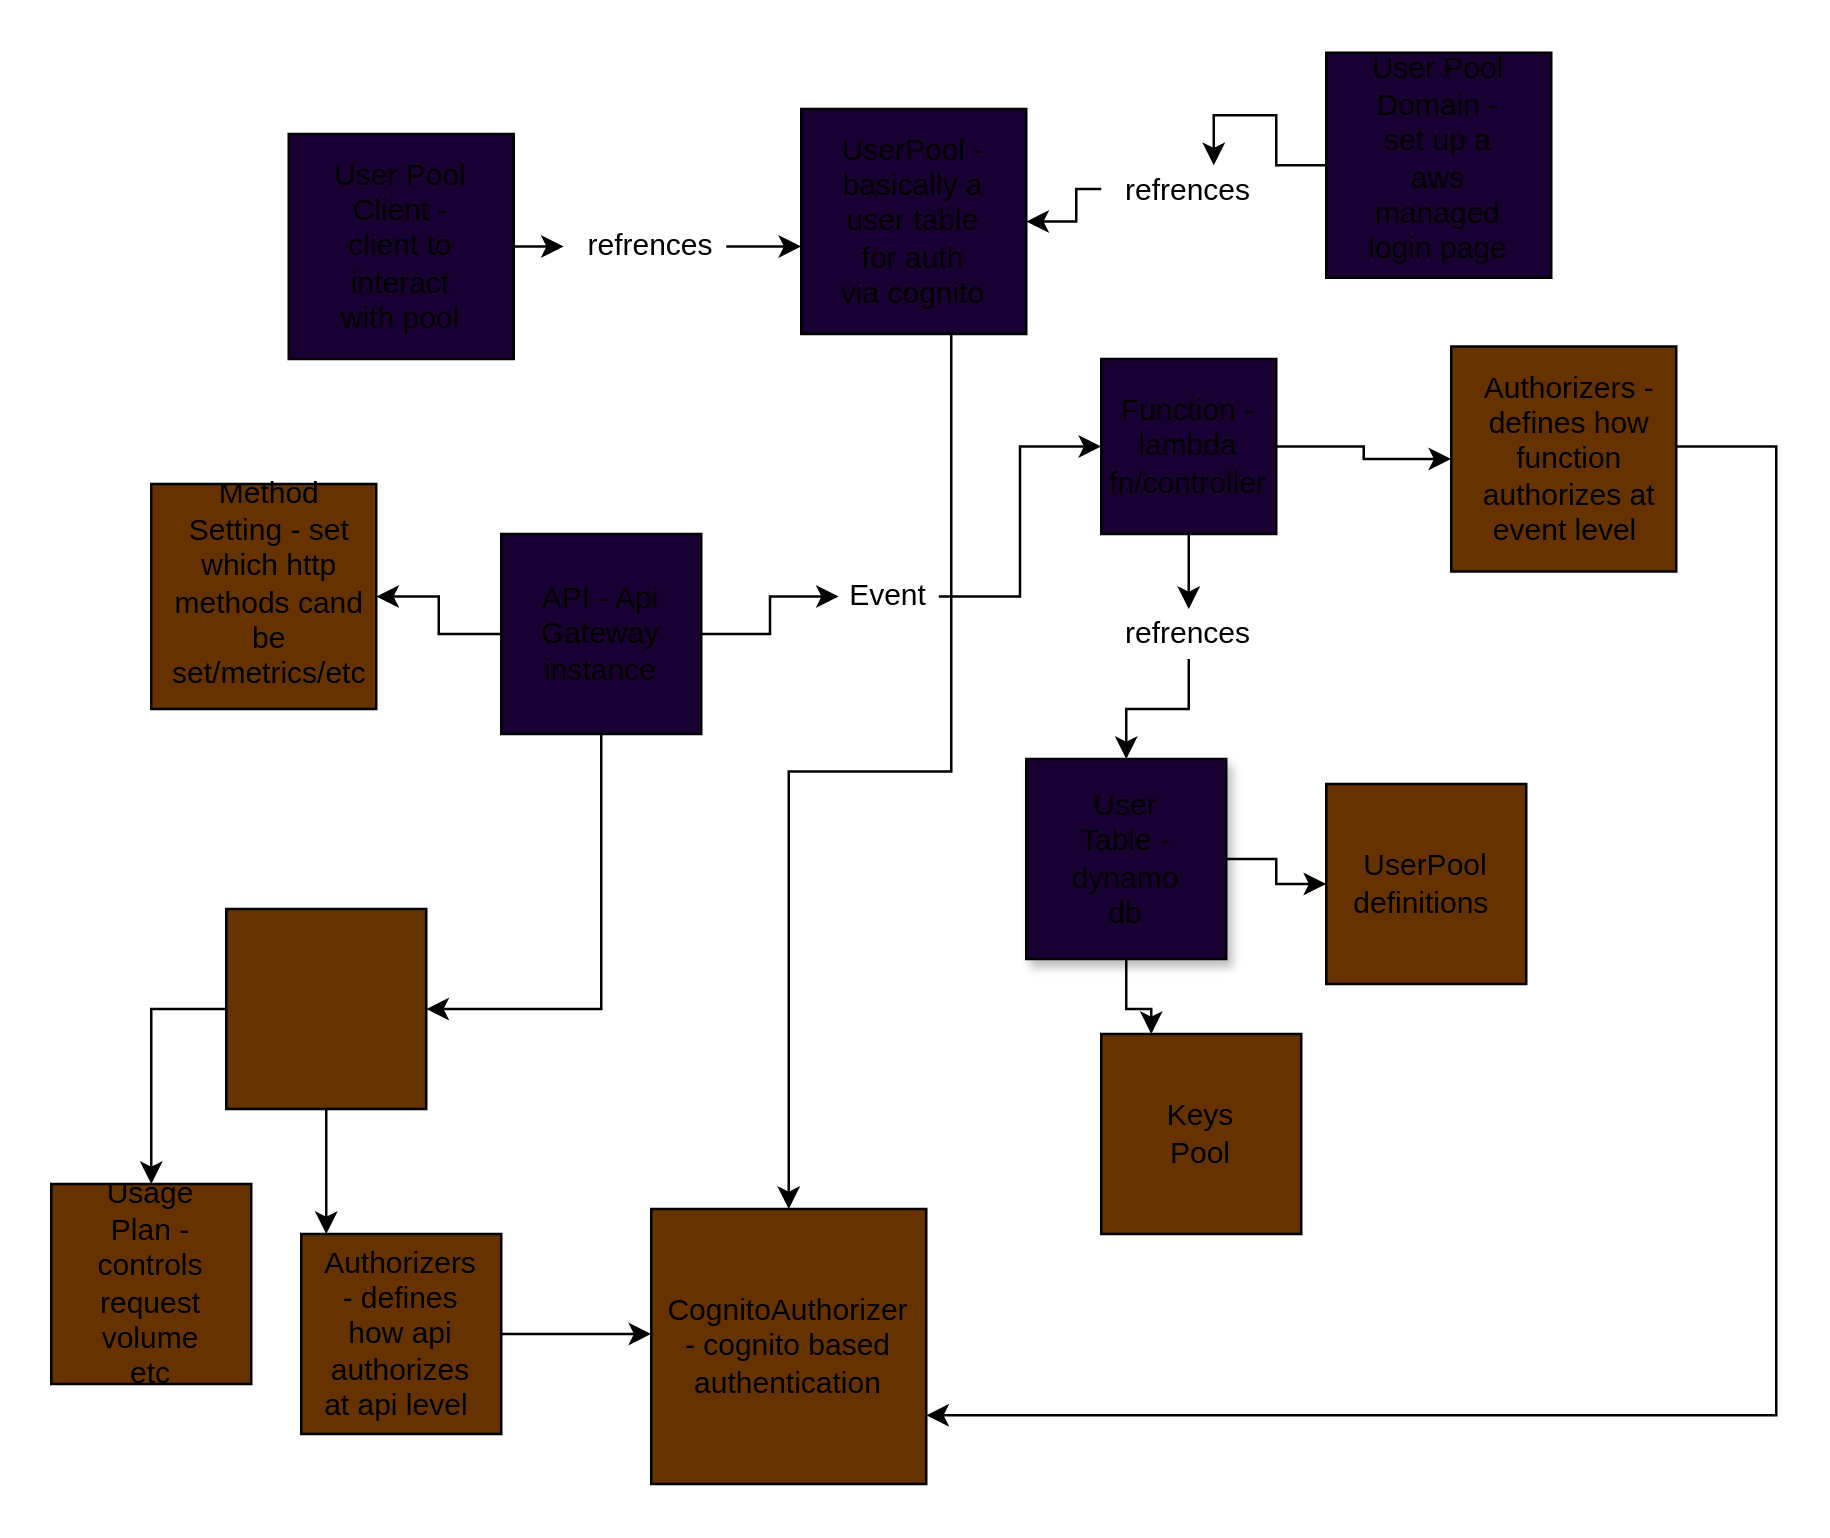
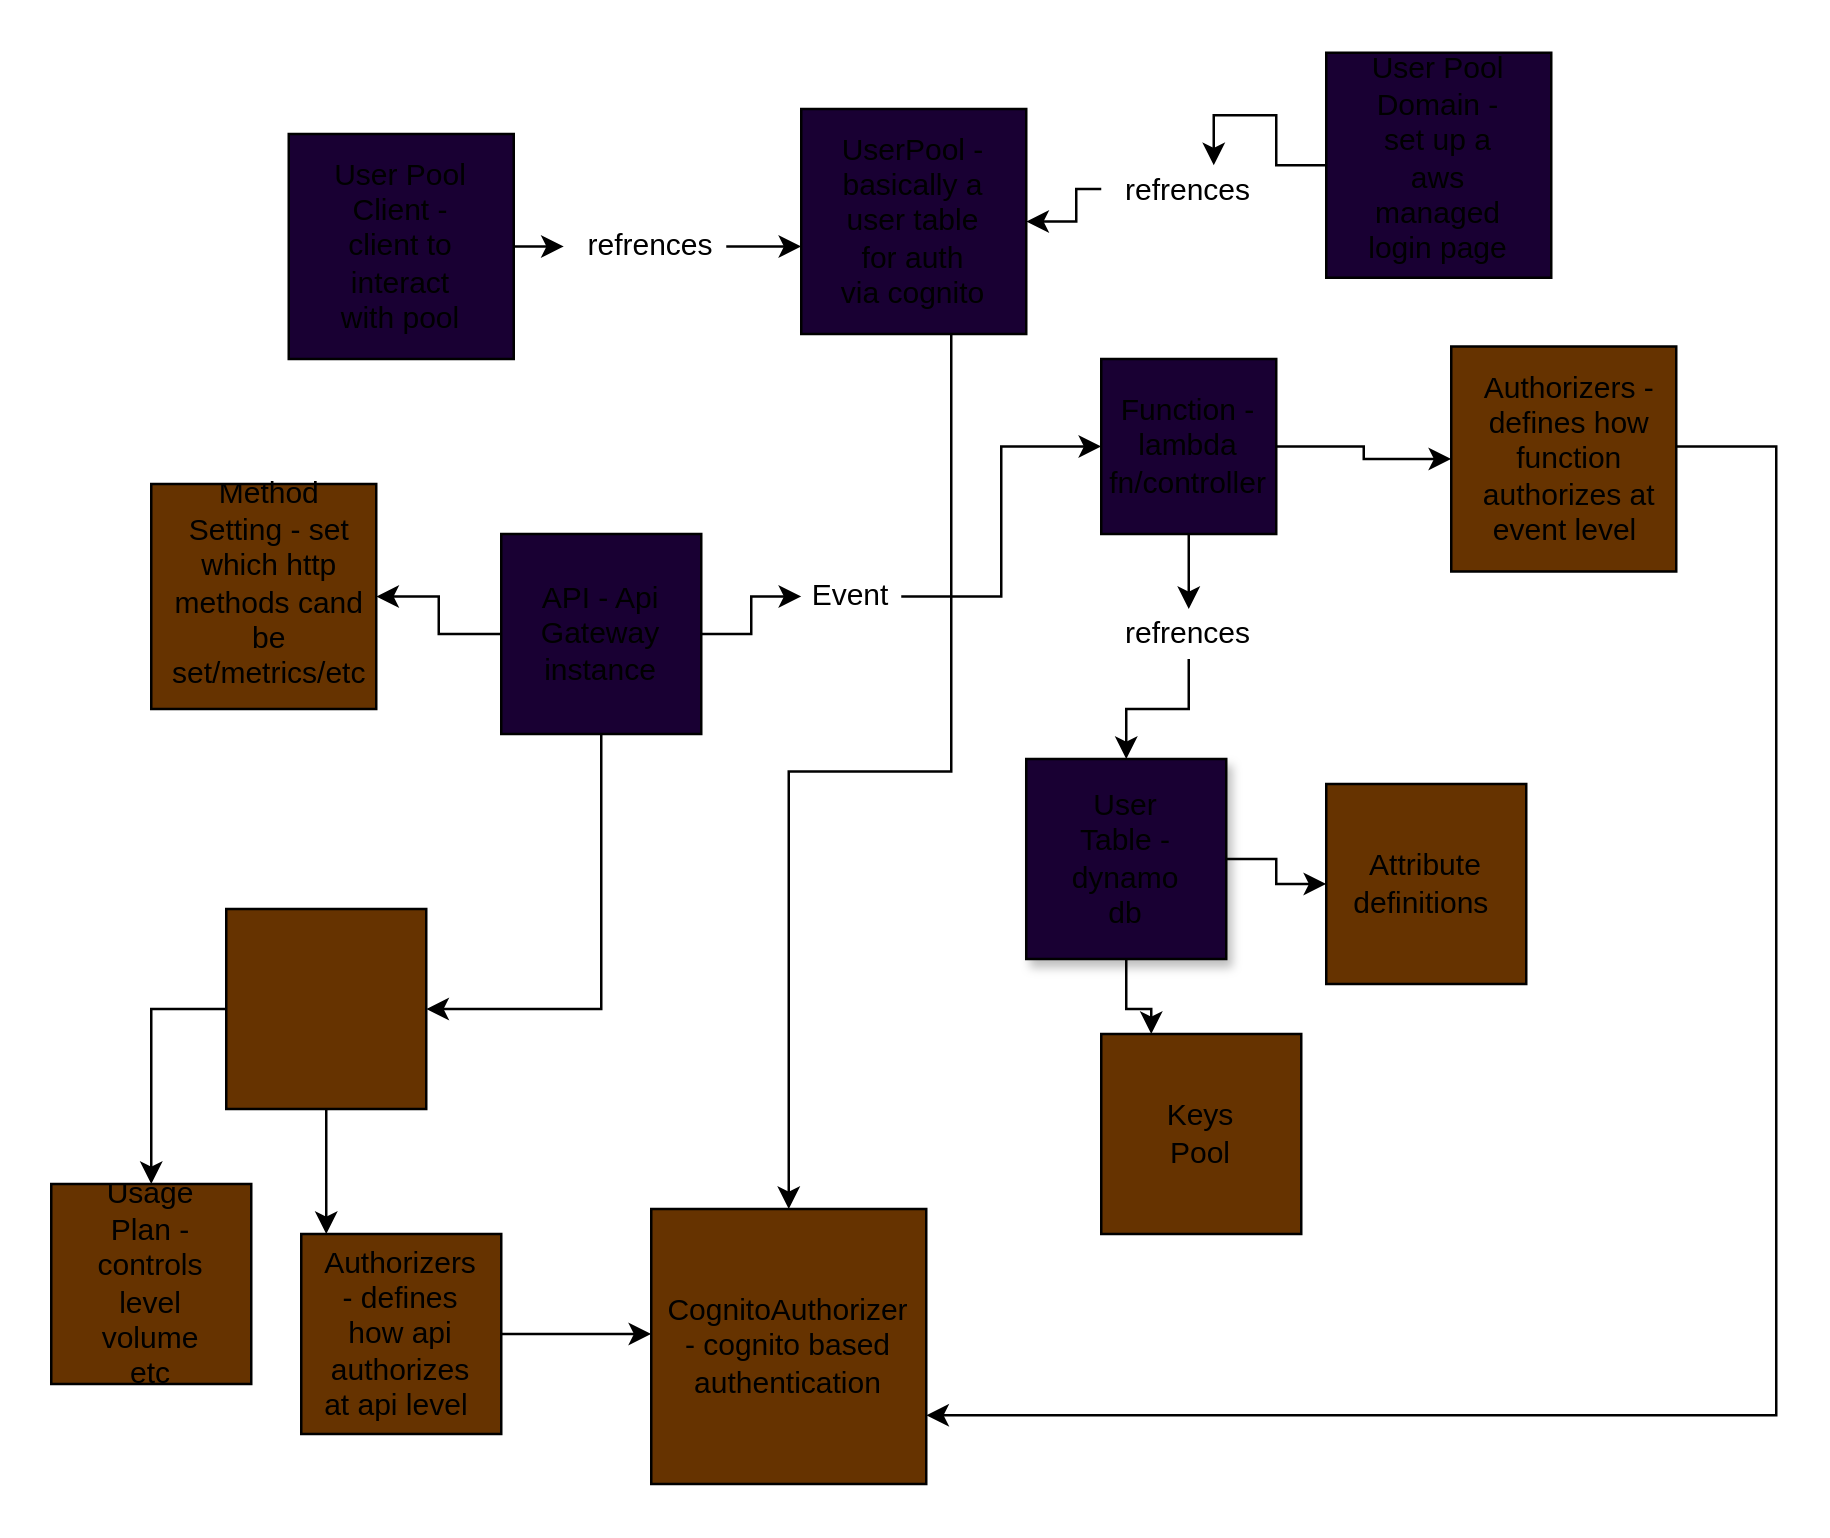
node "Event": moved (889, 596) -> (851, 596)
node "UserPool definitions": label "UserPool definitions" -> "Attribute definitions"
node "Usage Plan - controls request volume etc": label "Usage Plan - controls request volume etc" -> "Usage Plan - controls level volume etc"
